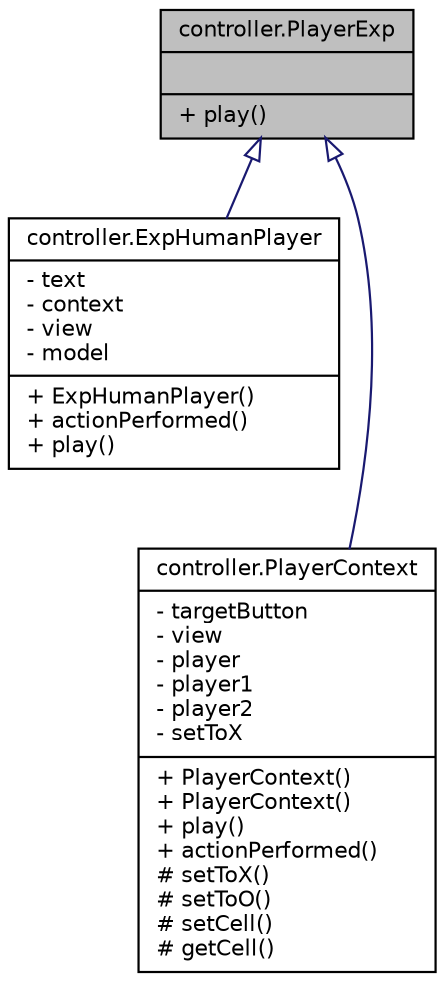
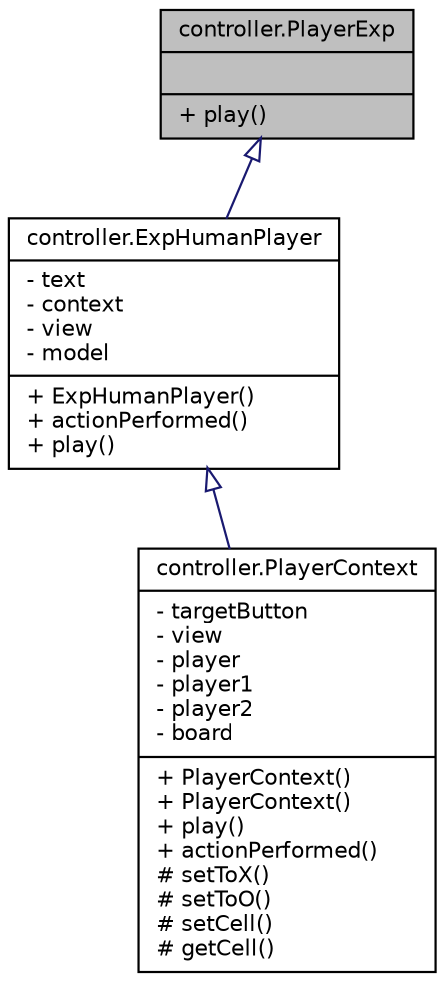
edge "controller.PlayerContext" -> "controller.PlayerExp": now "controller.PlayerContext" -> "controller.ExpHumanPlayer"
node "controller.PlayerContext": text "- setToX" -> "- board"
